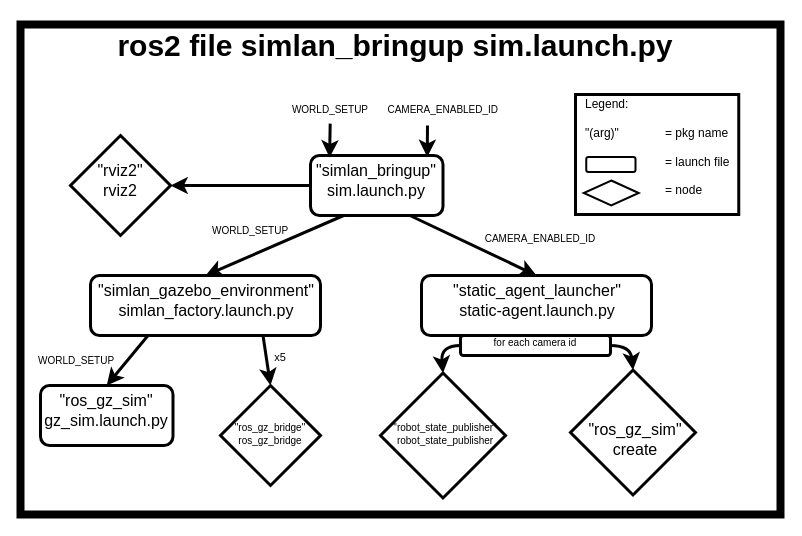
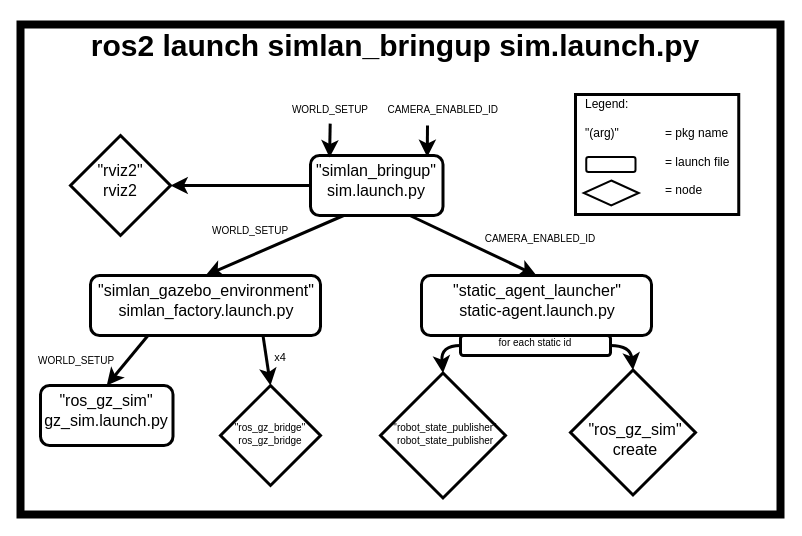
node "ros2 file simlan_bringup sim.launch.py": label "ros2 file simlan_bringup sim.launch.py" -> "ros2 launch simlan_bringup sim.launch.py"
node "for each camera id": label "for each camera id" -> "for each static id"
node "x5": label "x5" -> "x4"
